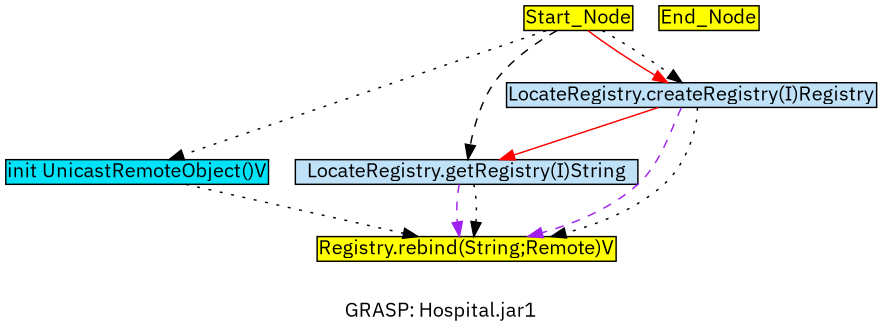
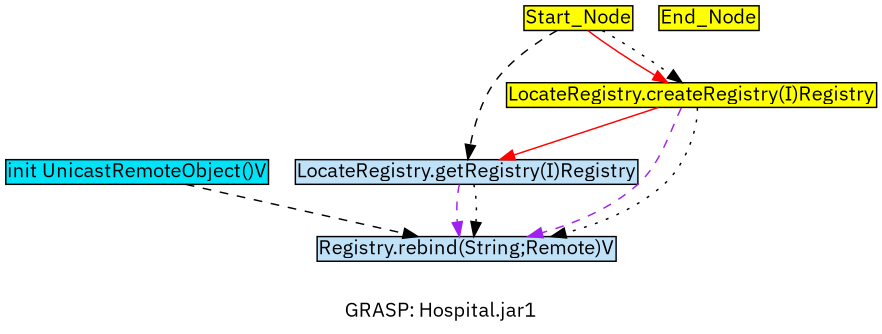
edge "Start_Node" -> "init UnicastRemoteObject()V": removed
node "LocateRegistry.createRegistry(I)Registry": fillcolor #c0e2f8 -> yellow
node "LocateRegistry.getRegistry(I)String": label "LocateRegistry.getRegistry(I)String" -> "LocateRegistry.getRegistry(I)Registry"
edge "init UnicastRemoteObject()V" -> "Registry.rebind(String;Remote)V": style dotted -> dashed
node "Registry.rebind(String;Remote)V": fillcolor yellow -> #c0e2f8
